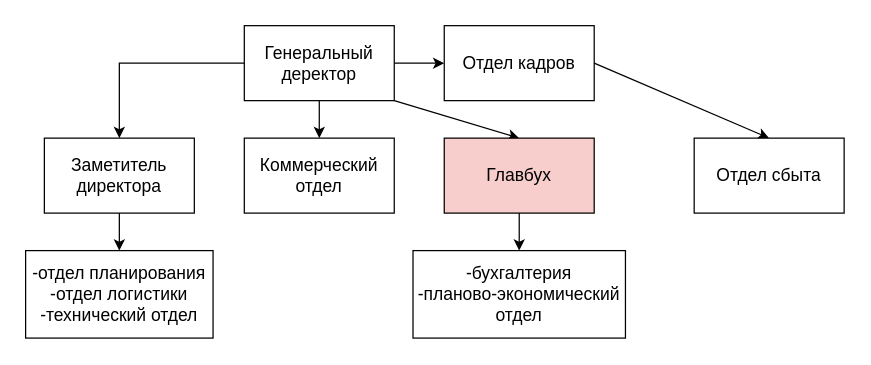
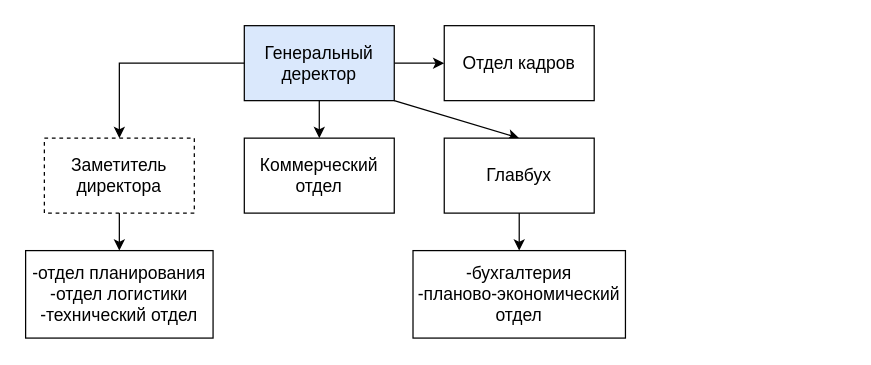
node "Генеральный деректор": fillcolor #ffffff -> #dae8fc
edge "Отдел кадров" -> "Отдел сбыта": removed
node "Заметитель директора": style solid -> dashed
node "Главбух": fillcolor #f8cecc -> #ffffff
node "Отдел сбыта": removed
